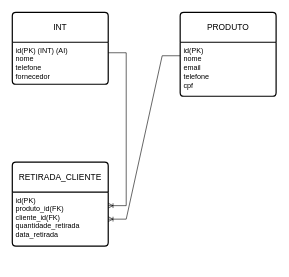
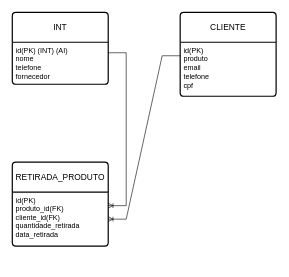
node "PRODUTO": label "PRODUTO" -> "CLIENTE"
node "id(PK) nome email telefone cpf": label "id(PK) nome email telefone cpf" -> "id(PK) produto email telefone cpf"
node "RETIRADA_CLIENTE": label "RETIRADA_CLIENTE" -> "RETIRADA_PRODUTO"
